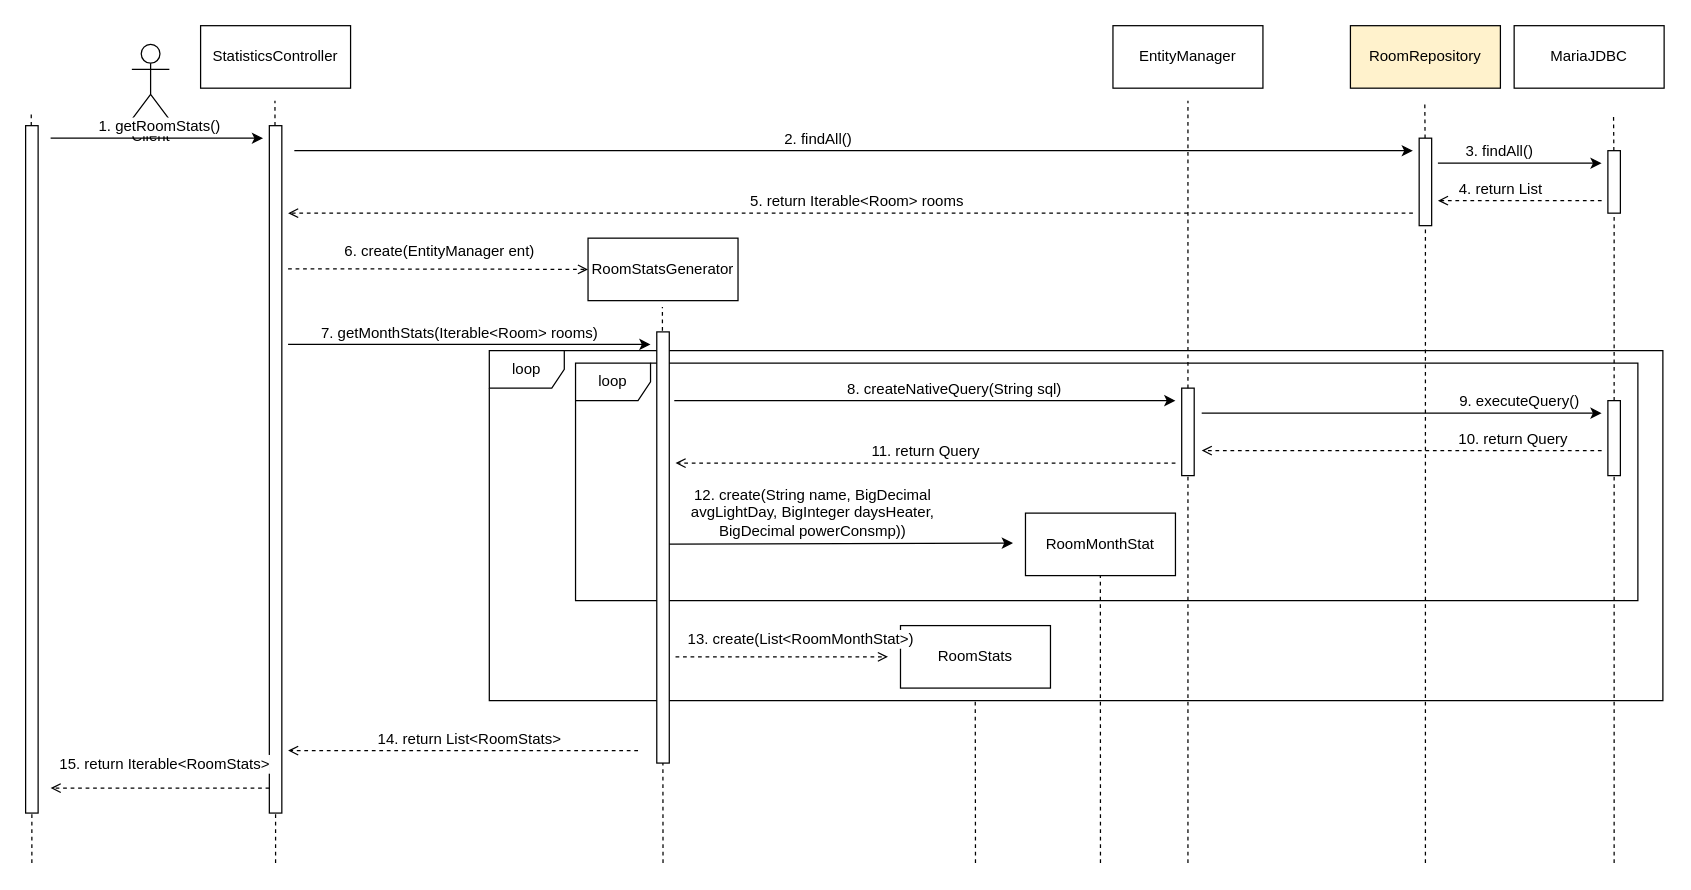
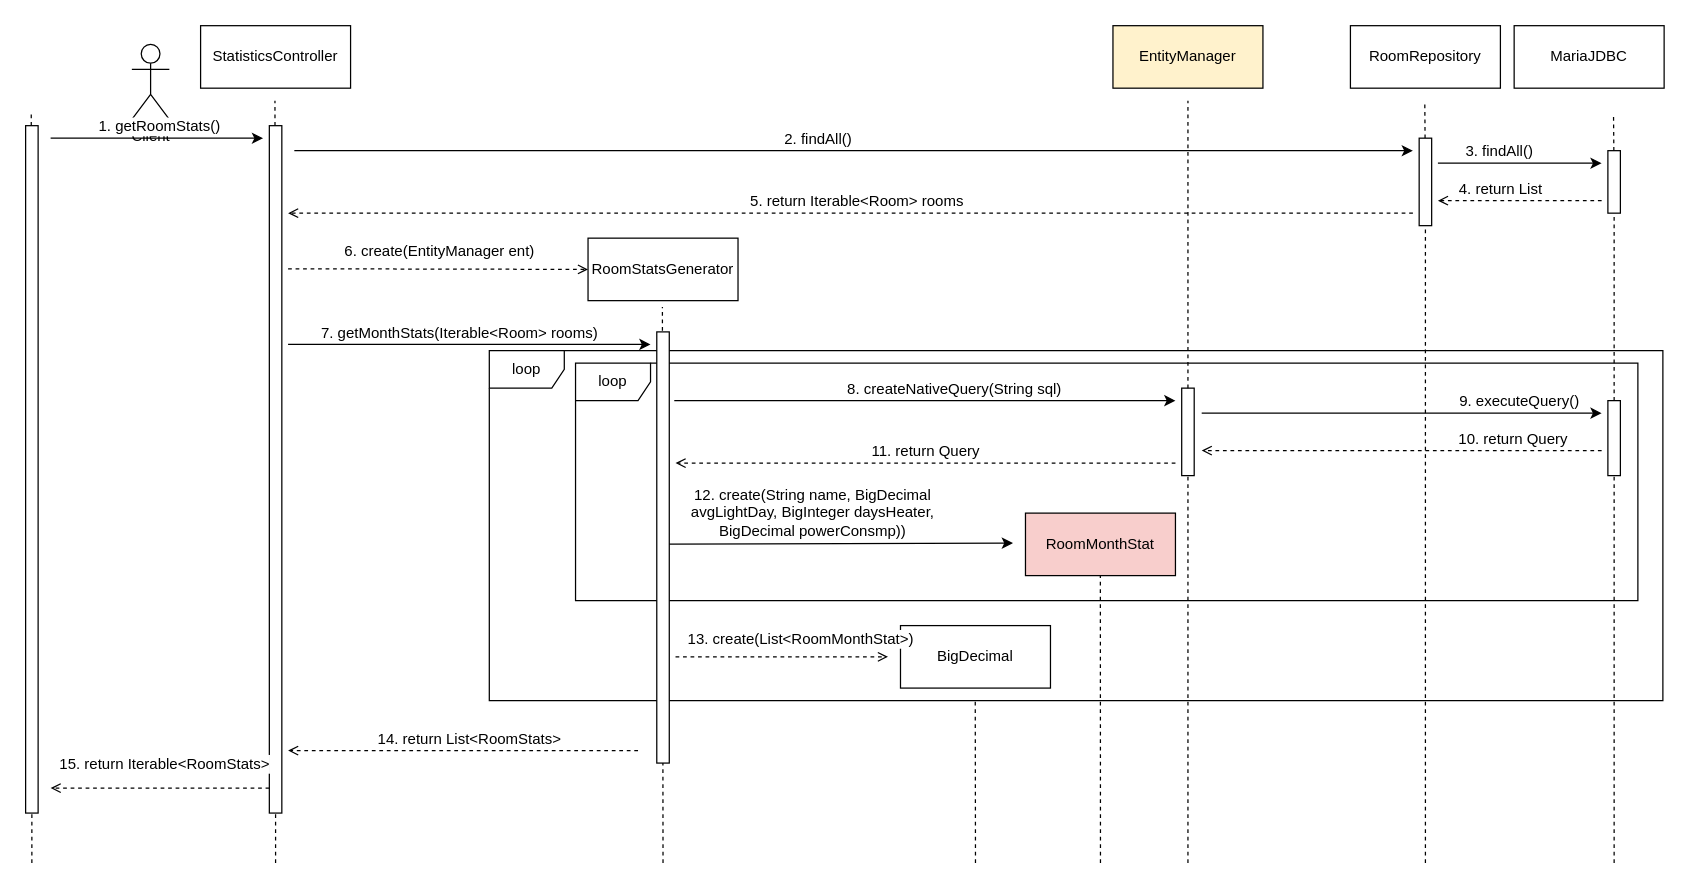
node "EntityManager": fillcolor #ffffff -> #fff2cc
node "RoomRepository": fillcolor #fff2cc -> #ffffff
node "RoomMonthStat": fillcolor #ffffff -> #f8cecc
node "RoomStats": label "RoomStats" -> "BigDecimal"
